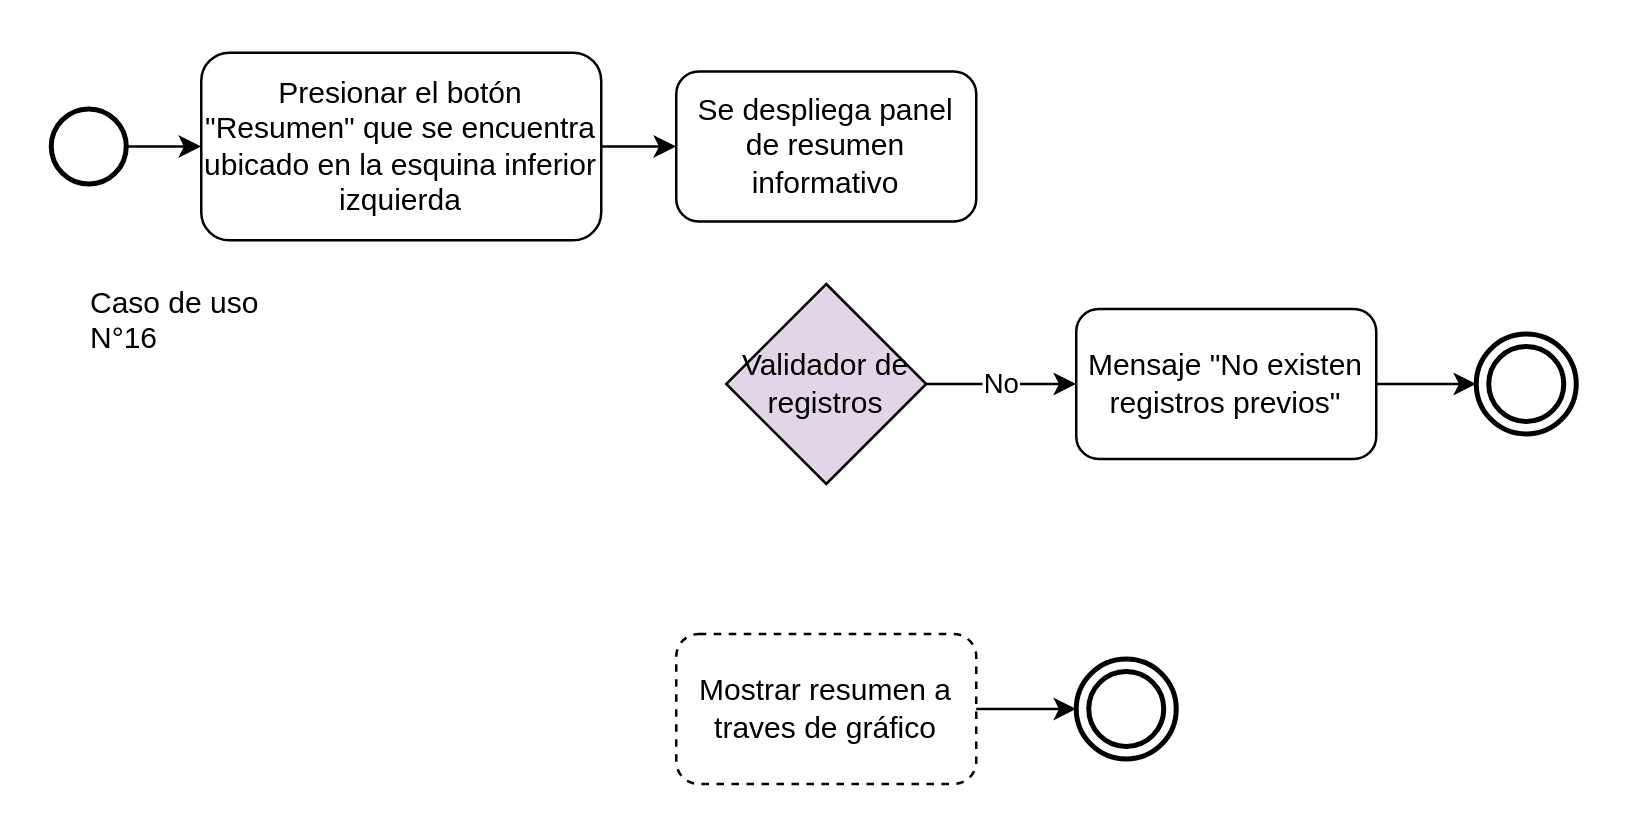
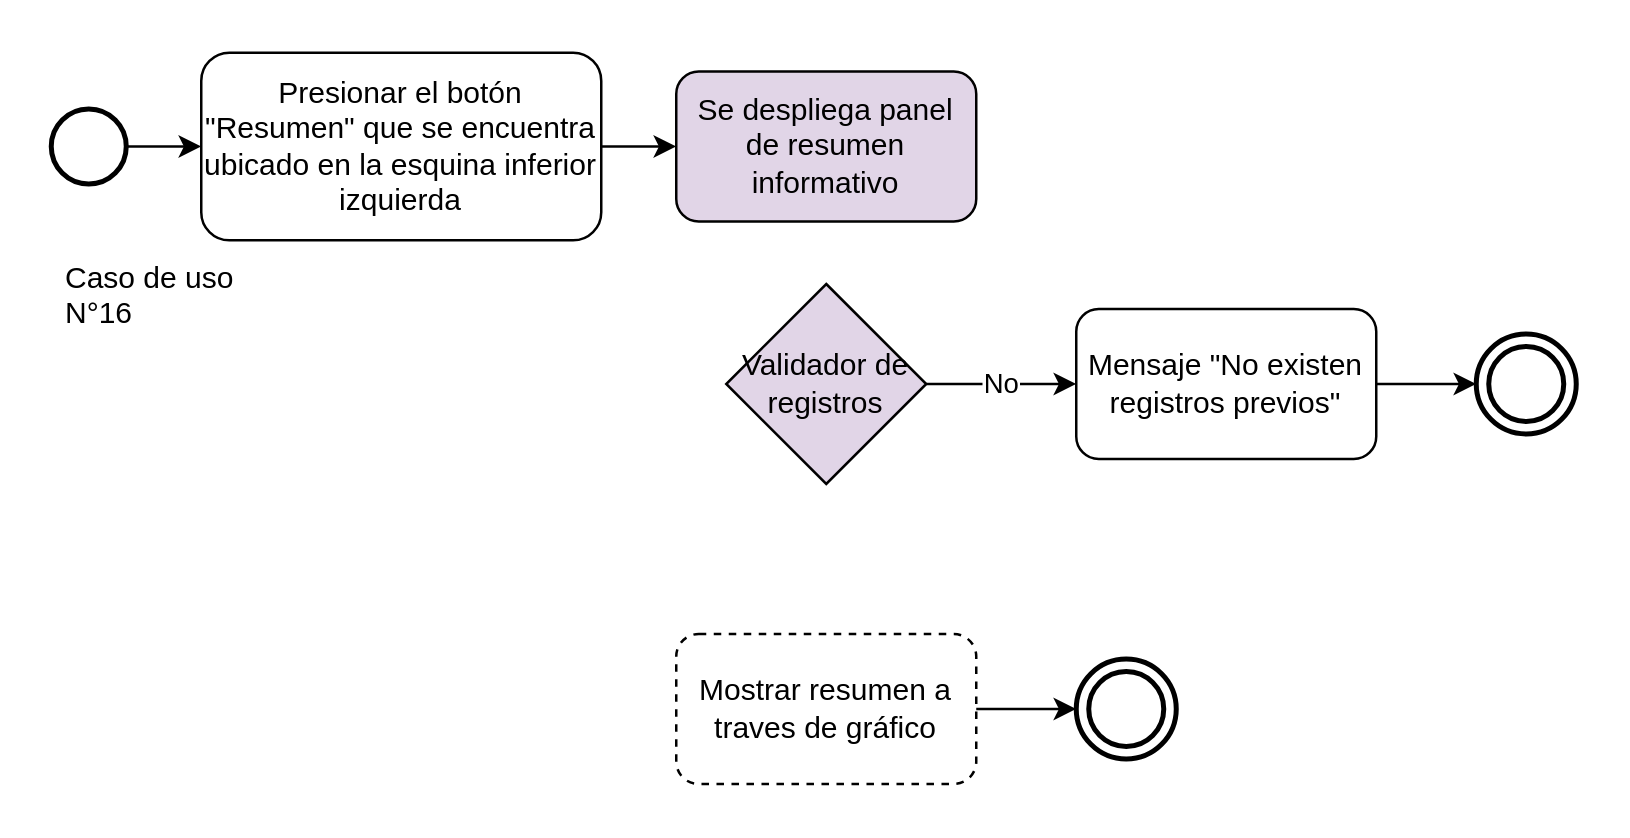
node "Se despliega panel de resumen informativo": fillcolor #ffffff -> #e1d5e7
node "Caso de uso N°16": moved (176, 315) -> (151, 290)
